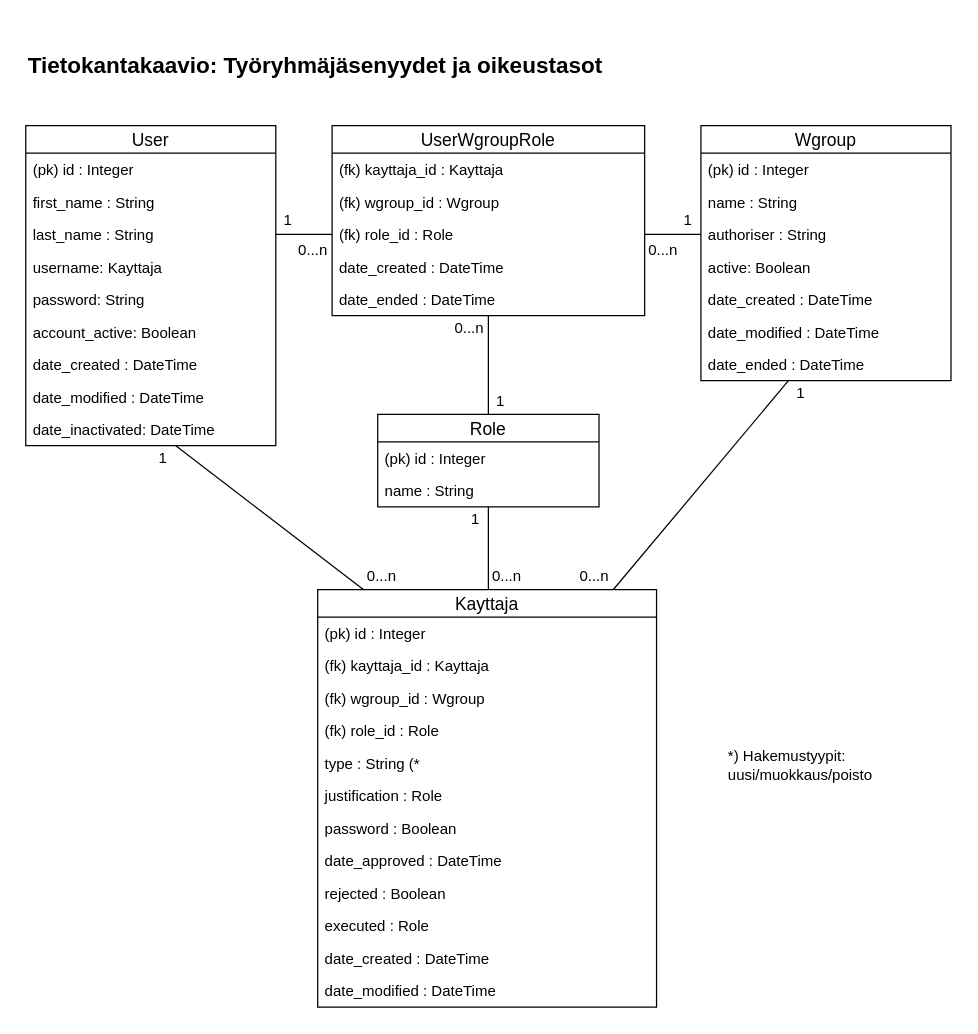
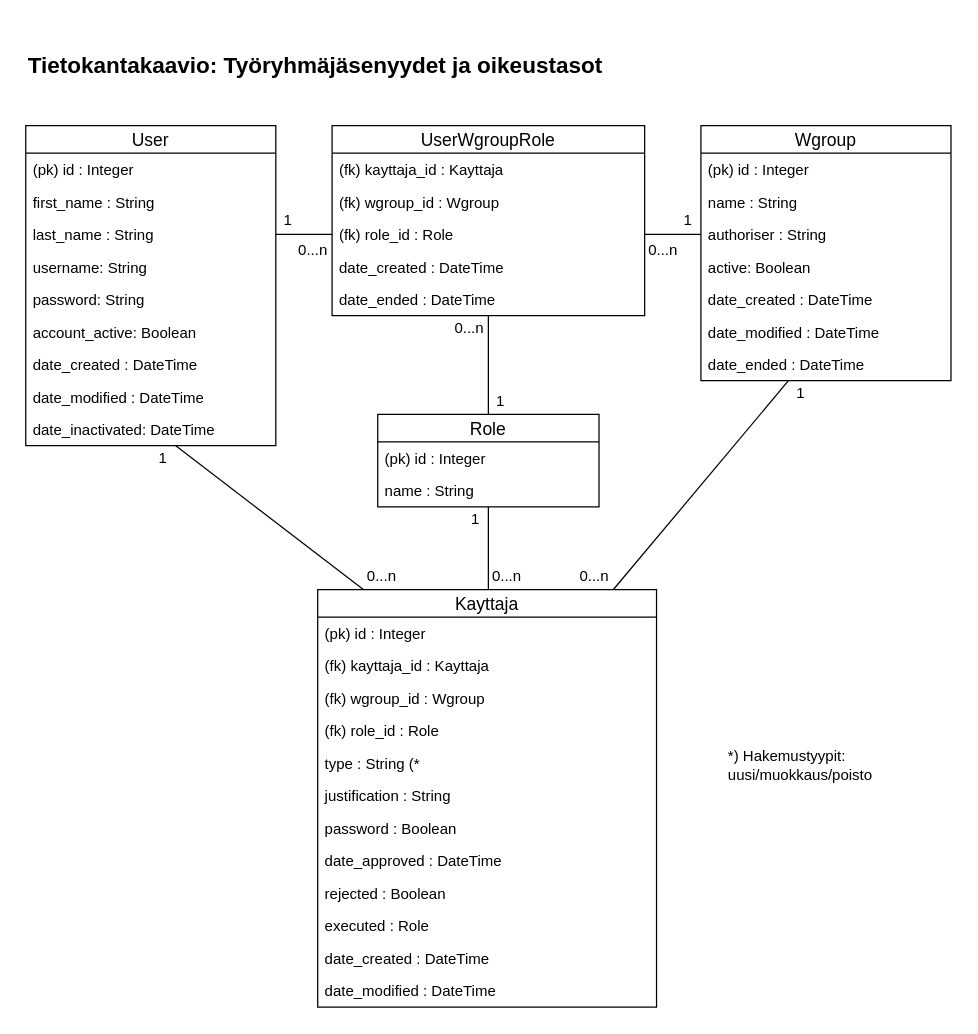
node "username: Kayttaja": label "username: Kayttaja" -> "username: String"
node "justification : Role": label "justification : Role" -> "justification : String"
